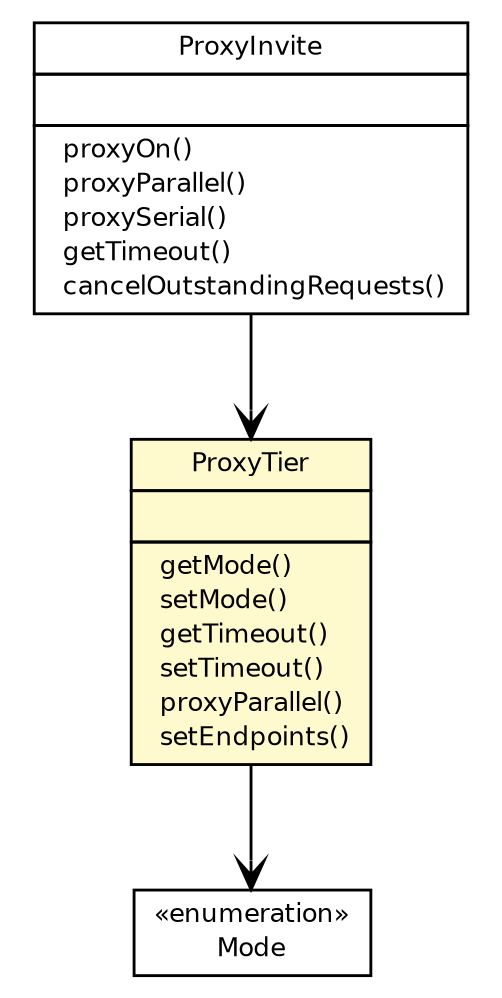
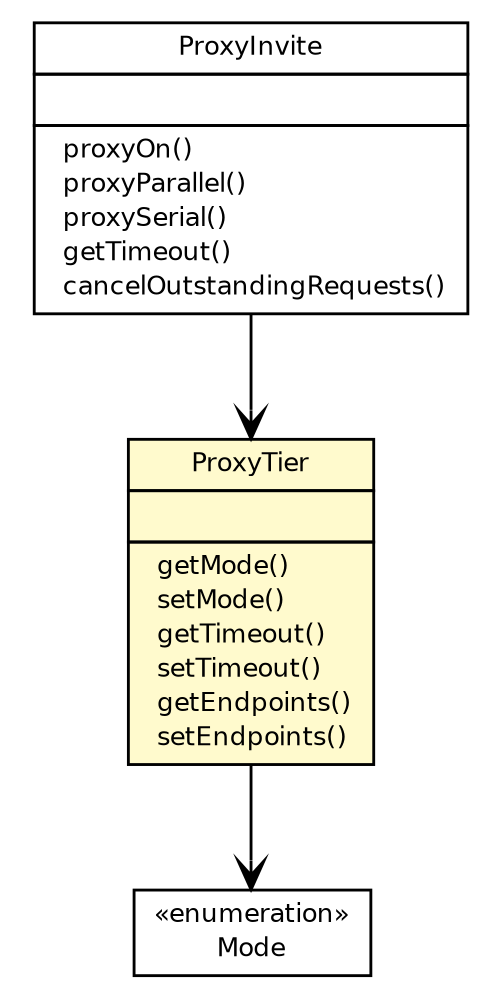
node "ProxyTier": text "proxyParallel()" -> "getEndpoints()"
